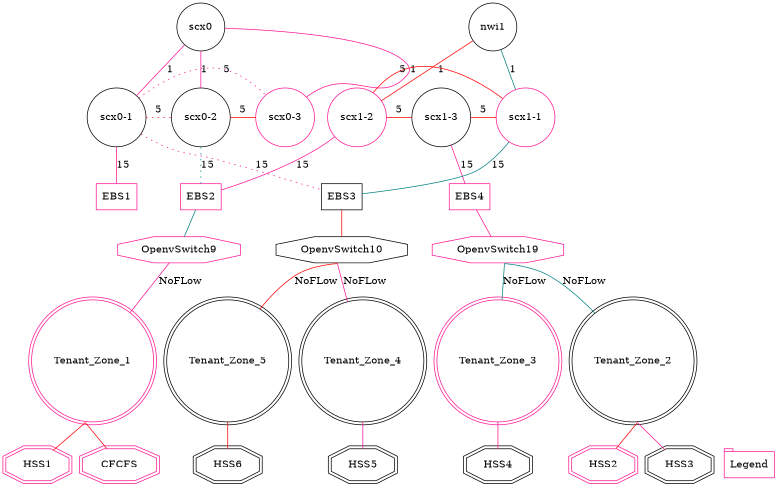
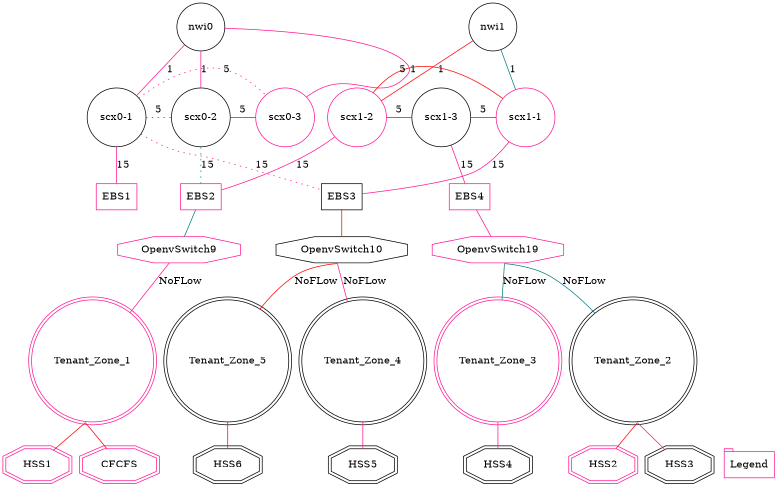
node "scx0": label "scx0" -> "nwi0"
edge "scx1-1" -- "EBS3": color teal -> deeppink
